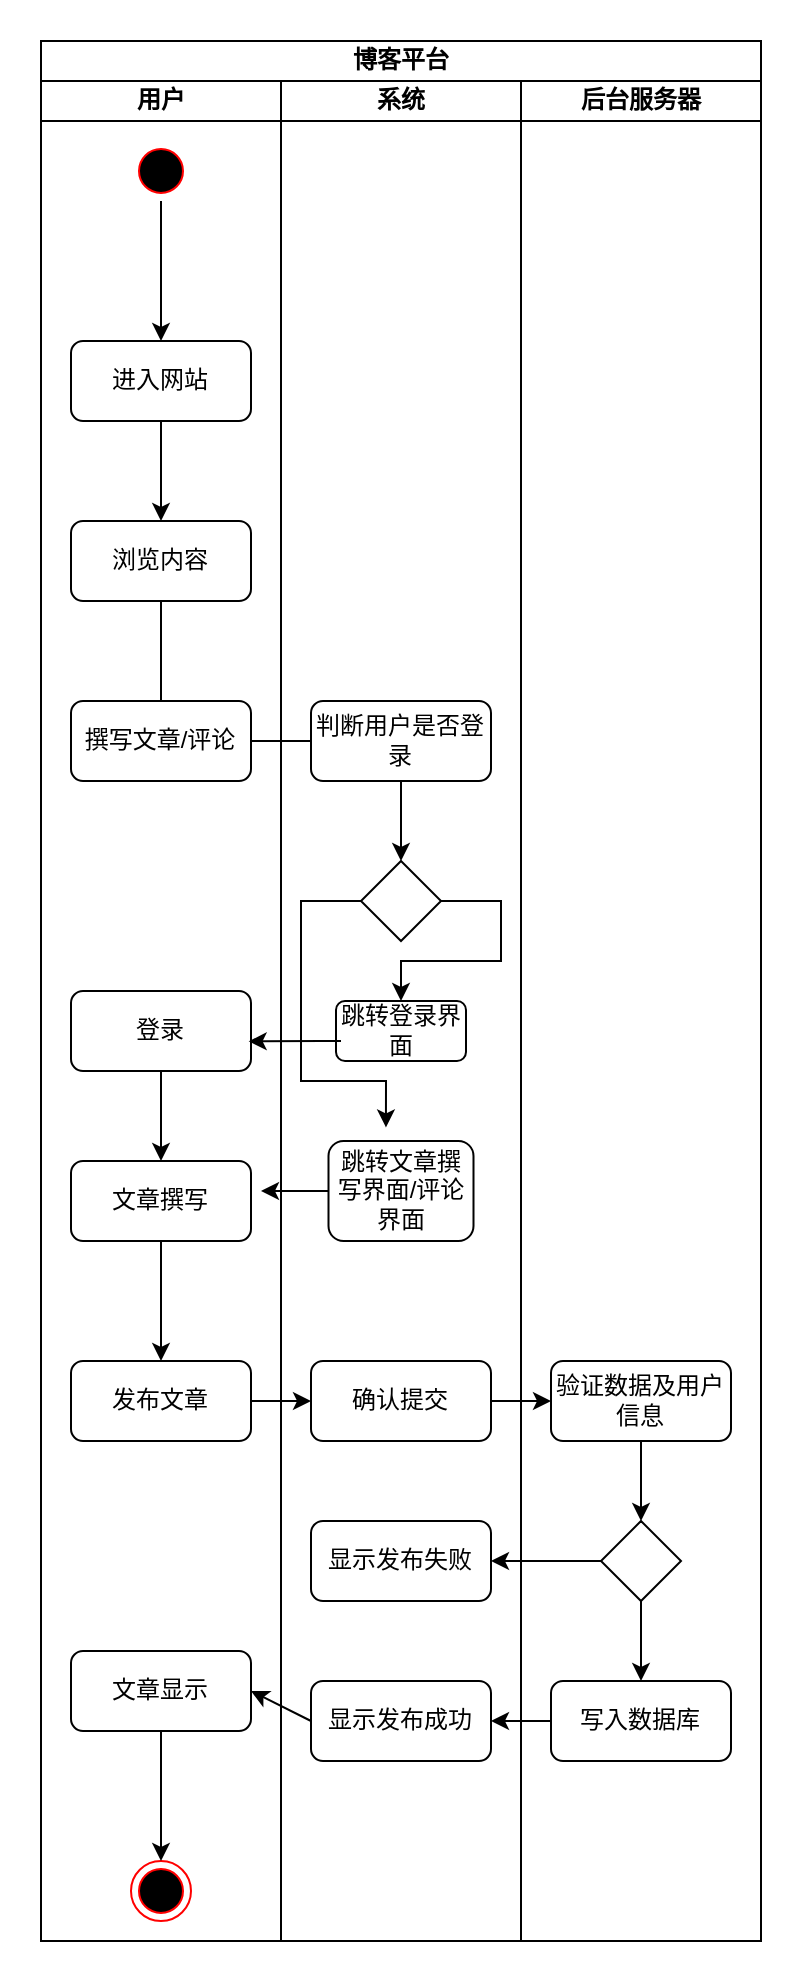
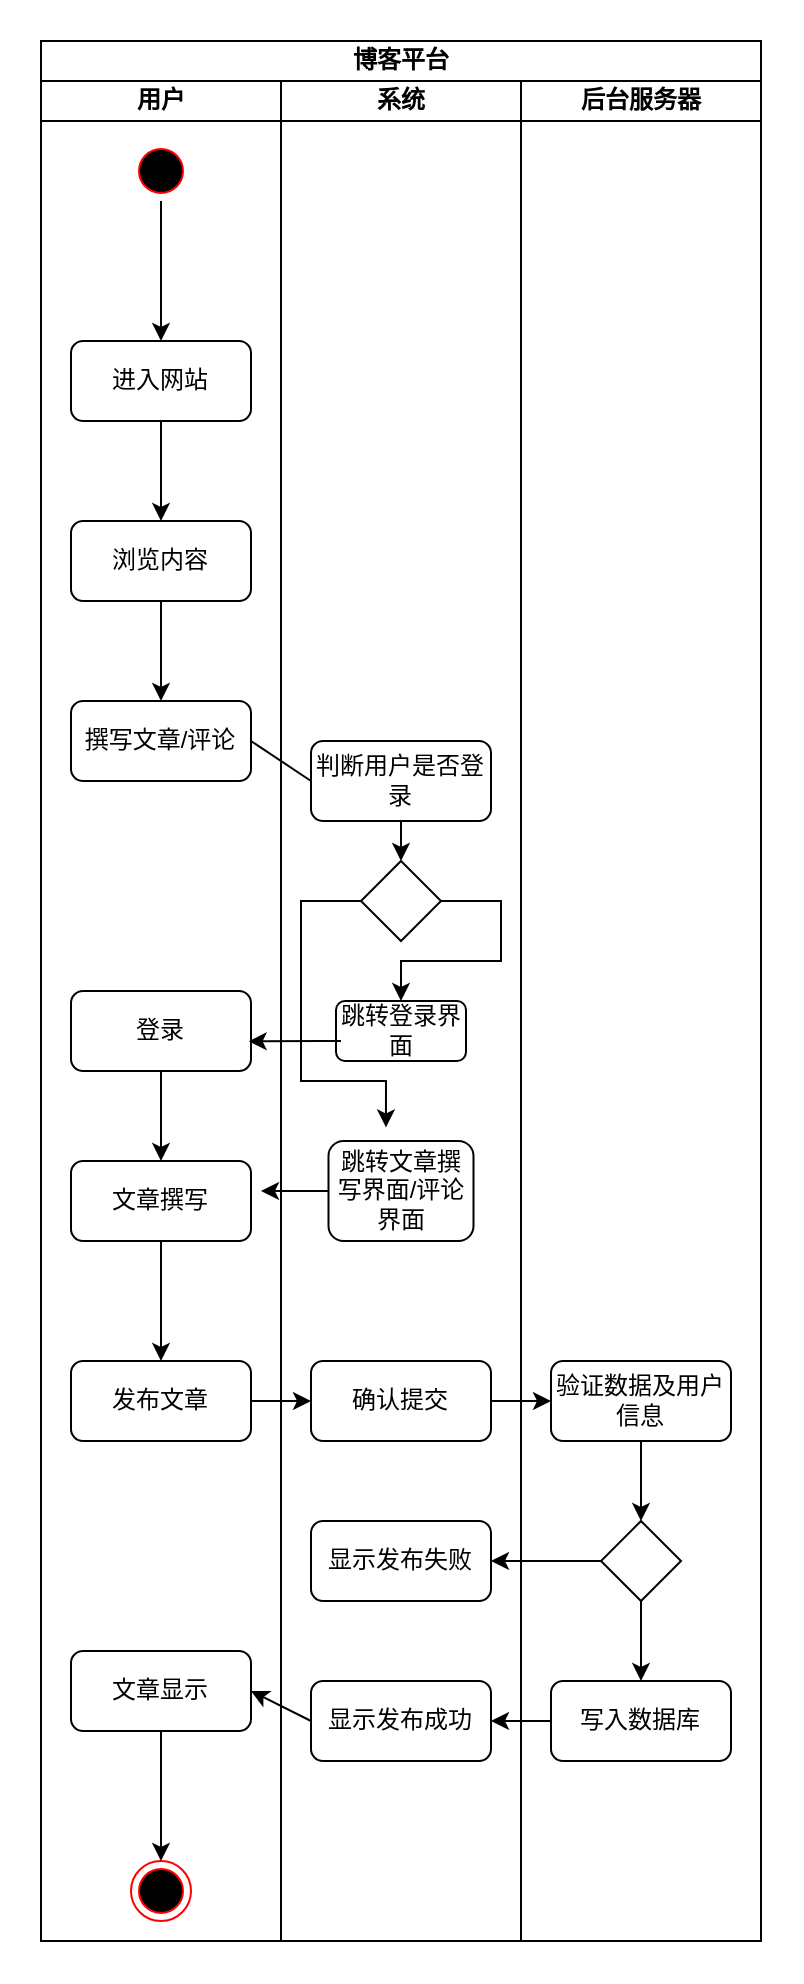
edge "浏览内容" -- "撰写文章/评论": arrowhead none -> classic
node "判断用户是否登录": moved (401, 741) -> (401, 781)
